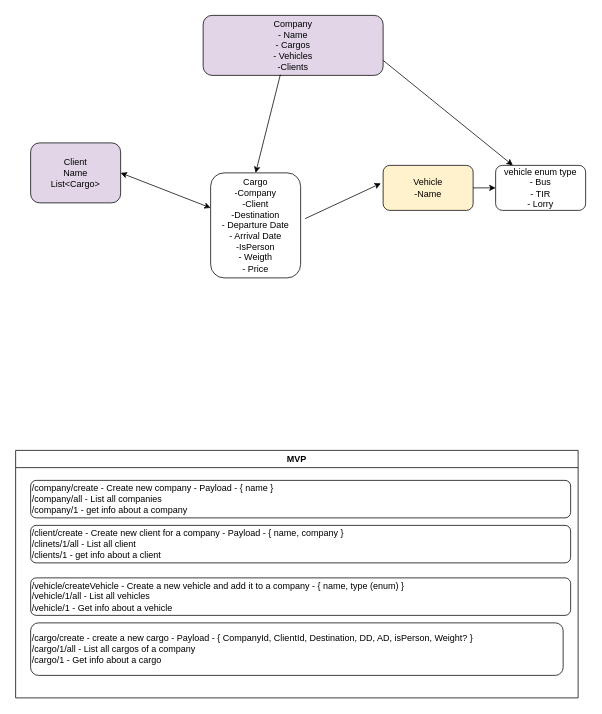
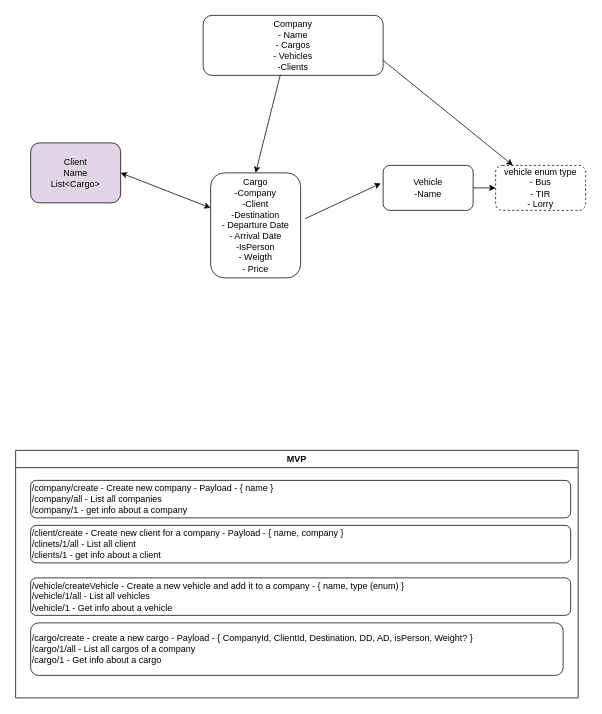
node "Company - Name - Cargos - Vehicles -Clients": fillcolor #e1d5e7 -> #ffffff
node "Vehicle -Name": fillcolor #fff2cc -> #ffffff
node "vehicle enum type - Bus - TIR - Lorry": style solid -> dashed
